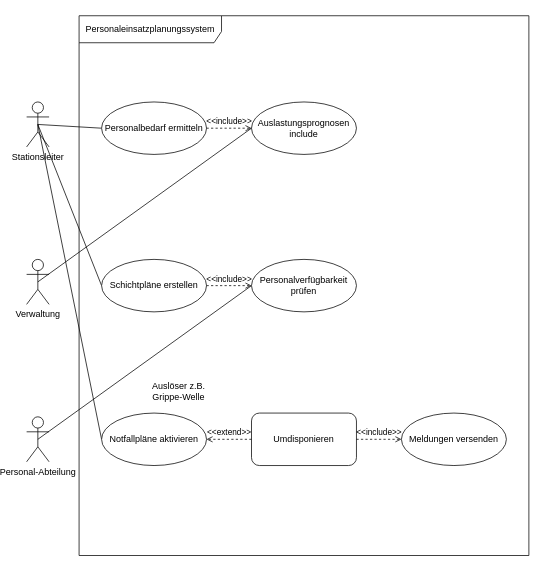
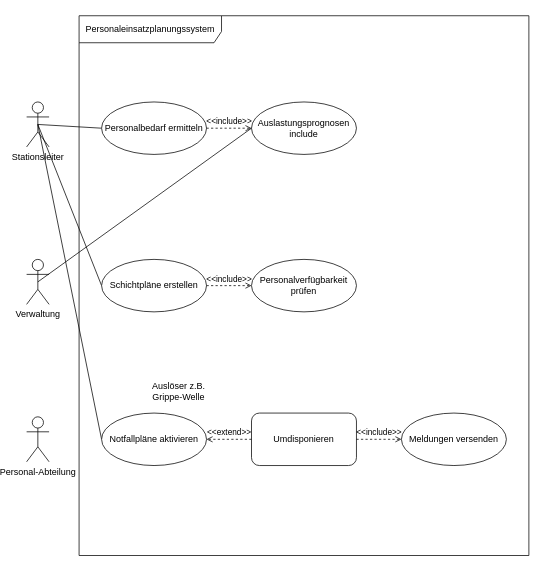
edge "Personalverfügbarkeit prüfen" -- "Personal-Abteilung": removed
